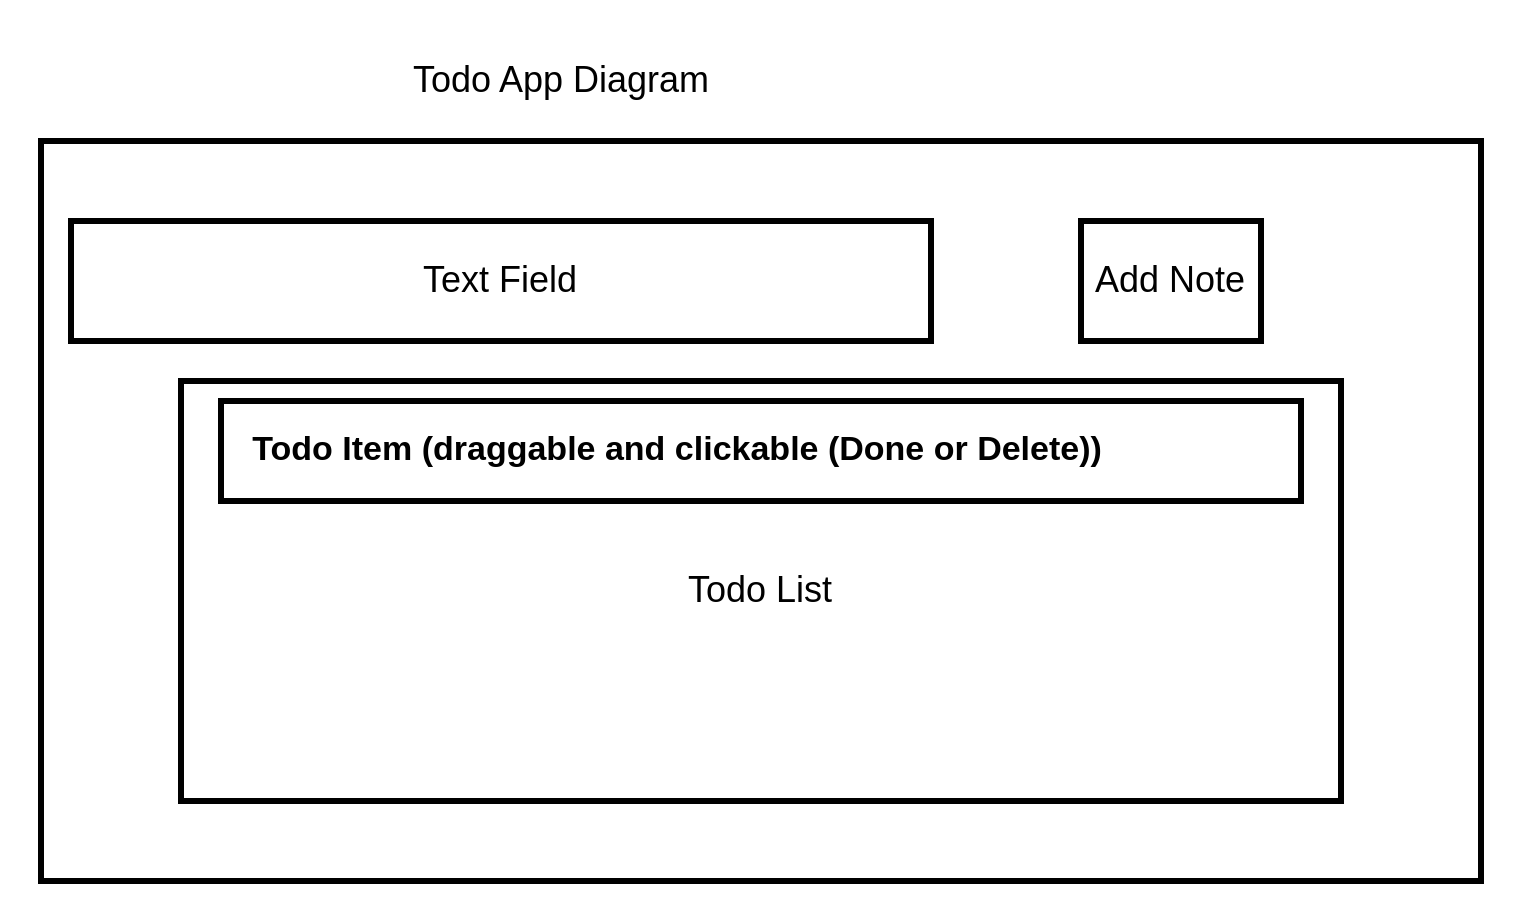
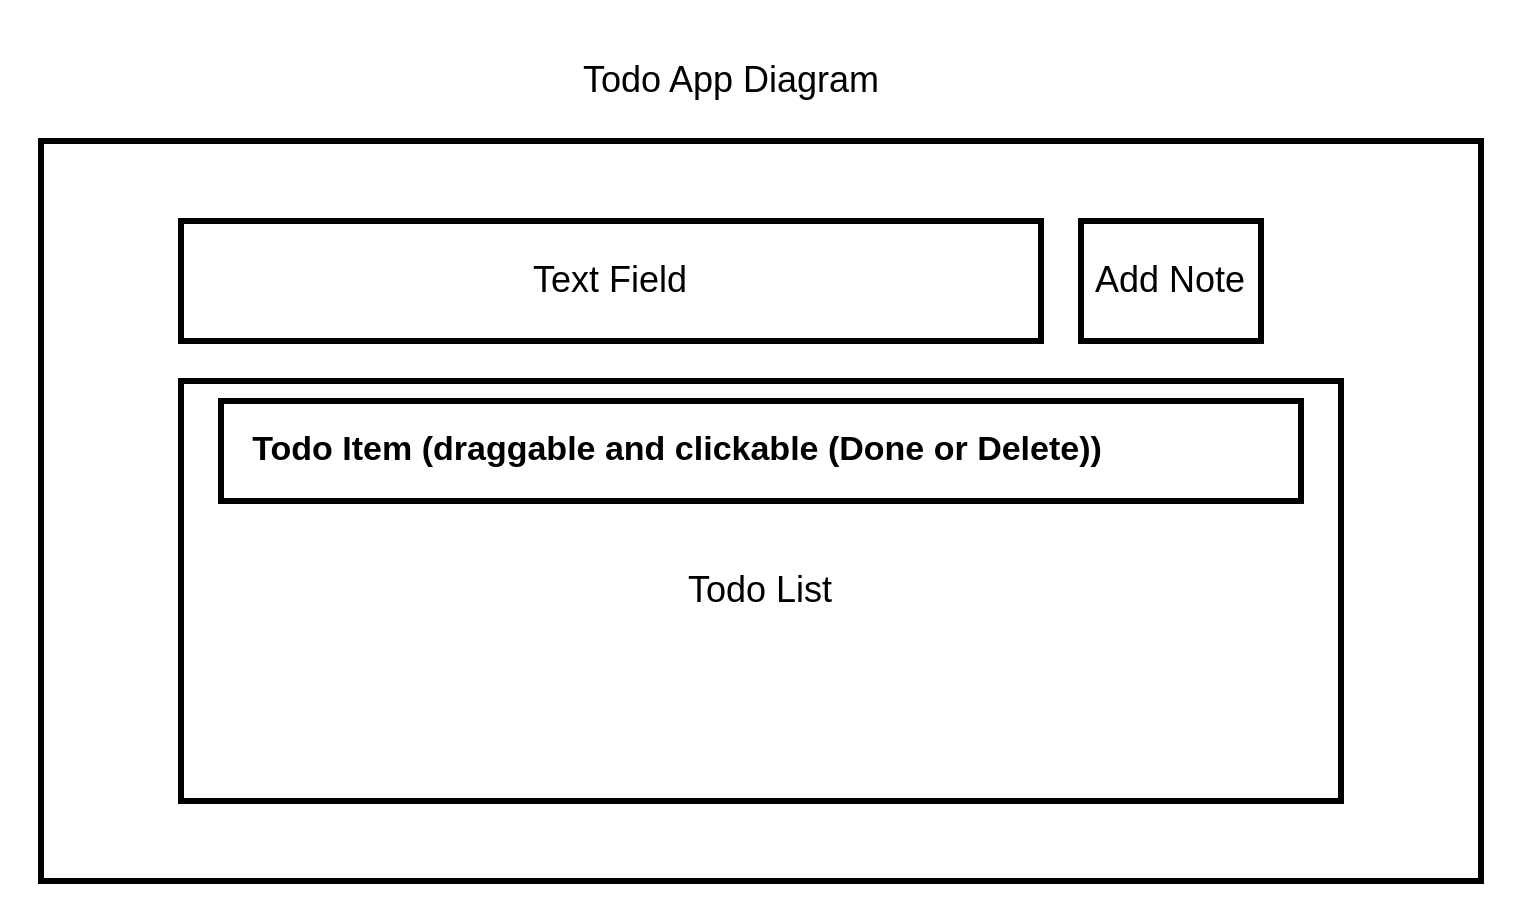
node "Todo App Diagram": moved (561, 81) -> (731, 81)
node "Text Field": moved (501, 281) -> (611, 281)
